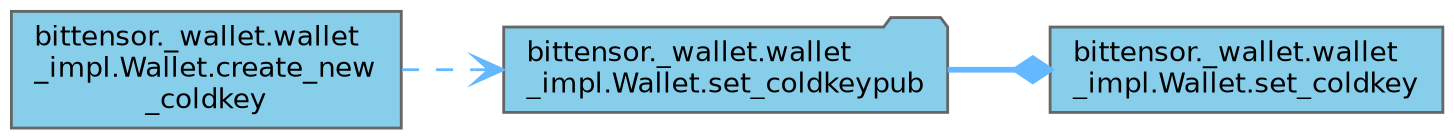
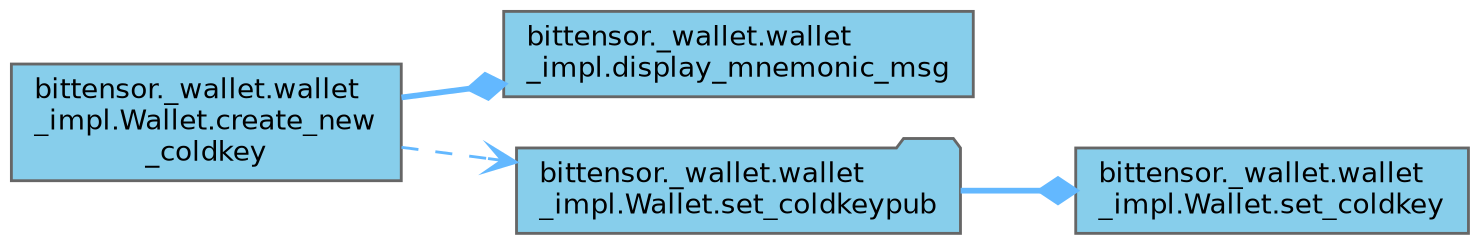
node "bittensor._wallet.wallet _impl.display_mnemonic_msg": added
